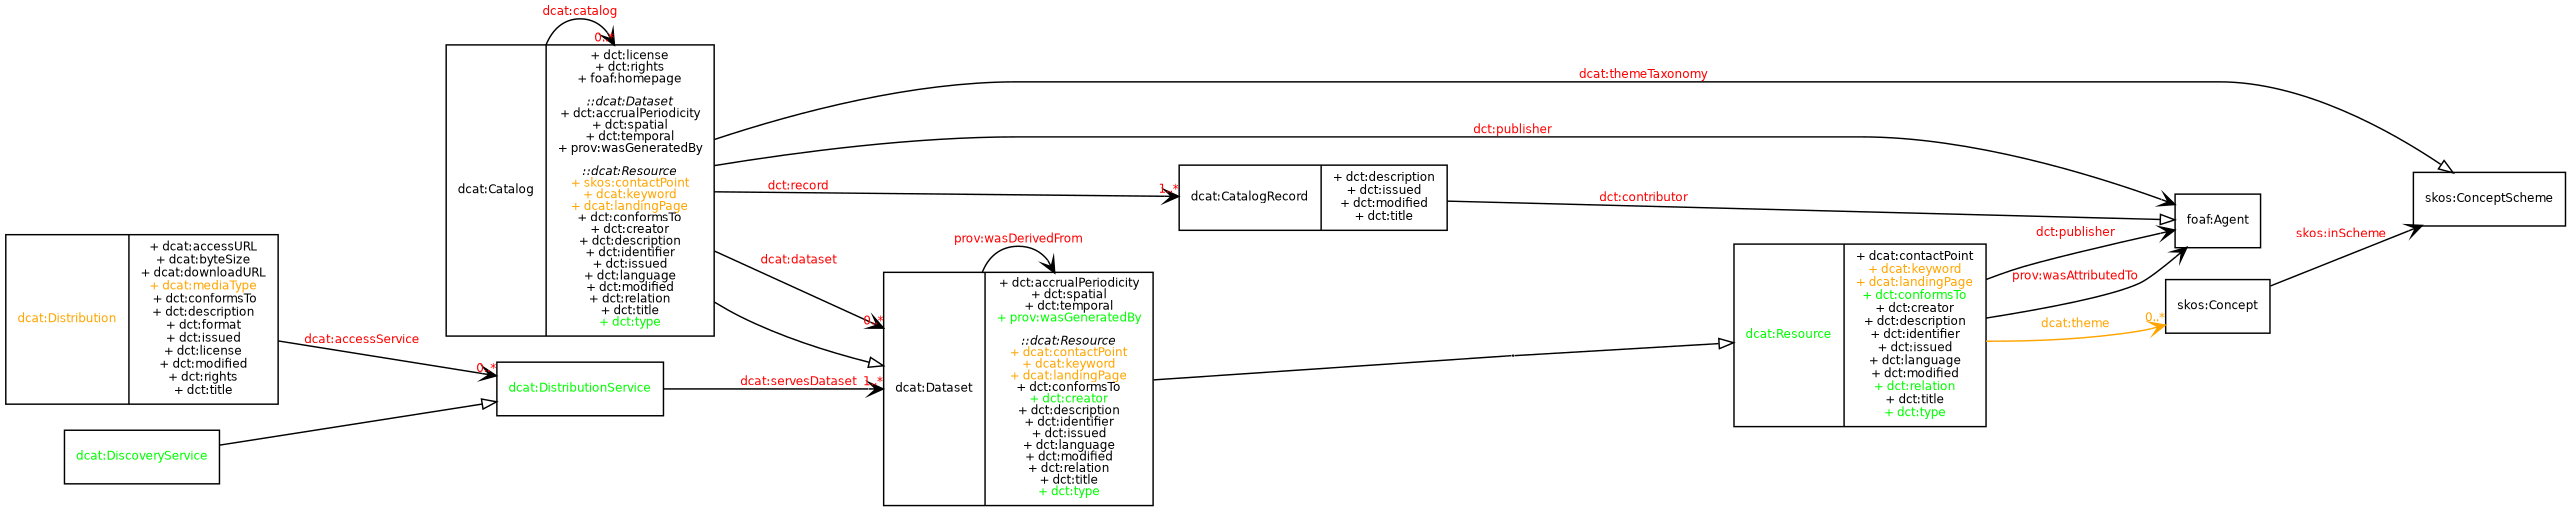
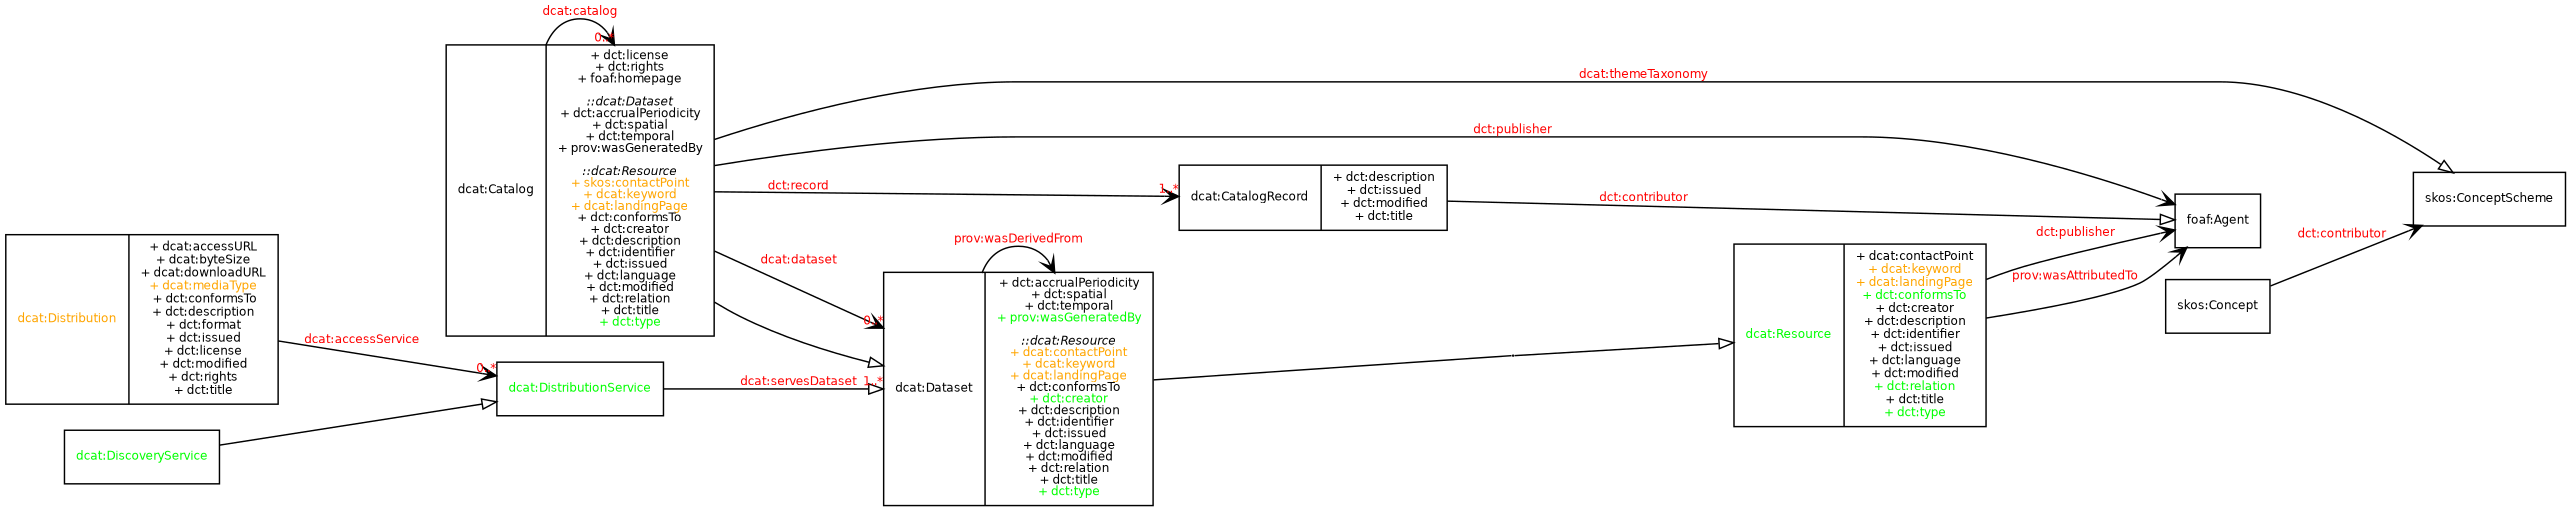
edge "skos:Concept" -> "skos:ConceptScheme": label "skos:inScheme" -> "dct:contributor"
edge "dcat:Resource" -> "skos:Concept": removed, label "dcat:theme"
edge "dcat:DistributionService" -> "dcat:Dataset": arrowhead vee -> o
